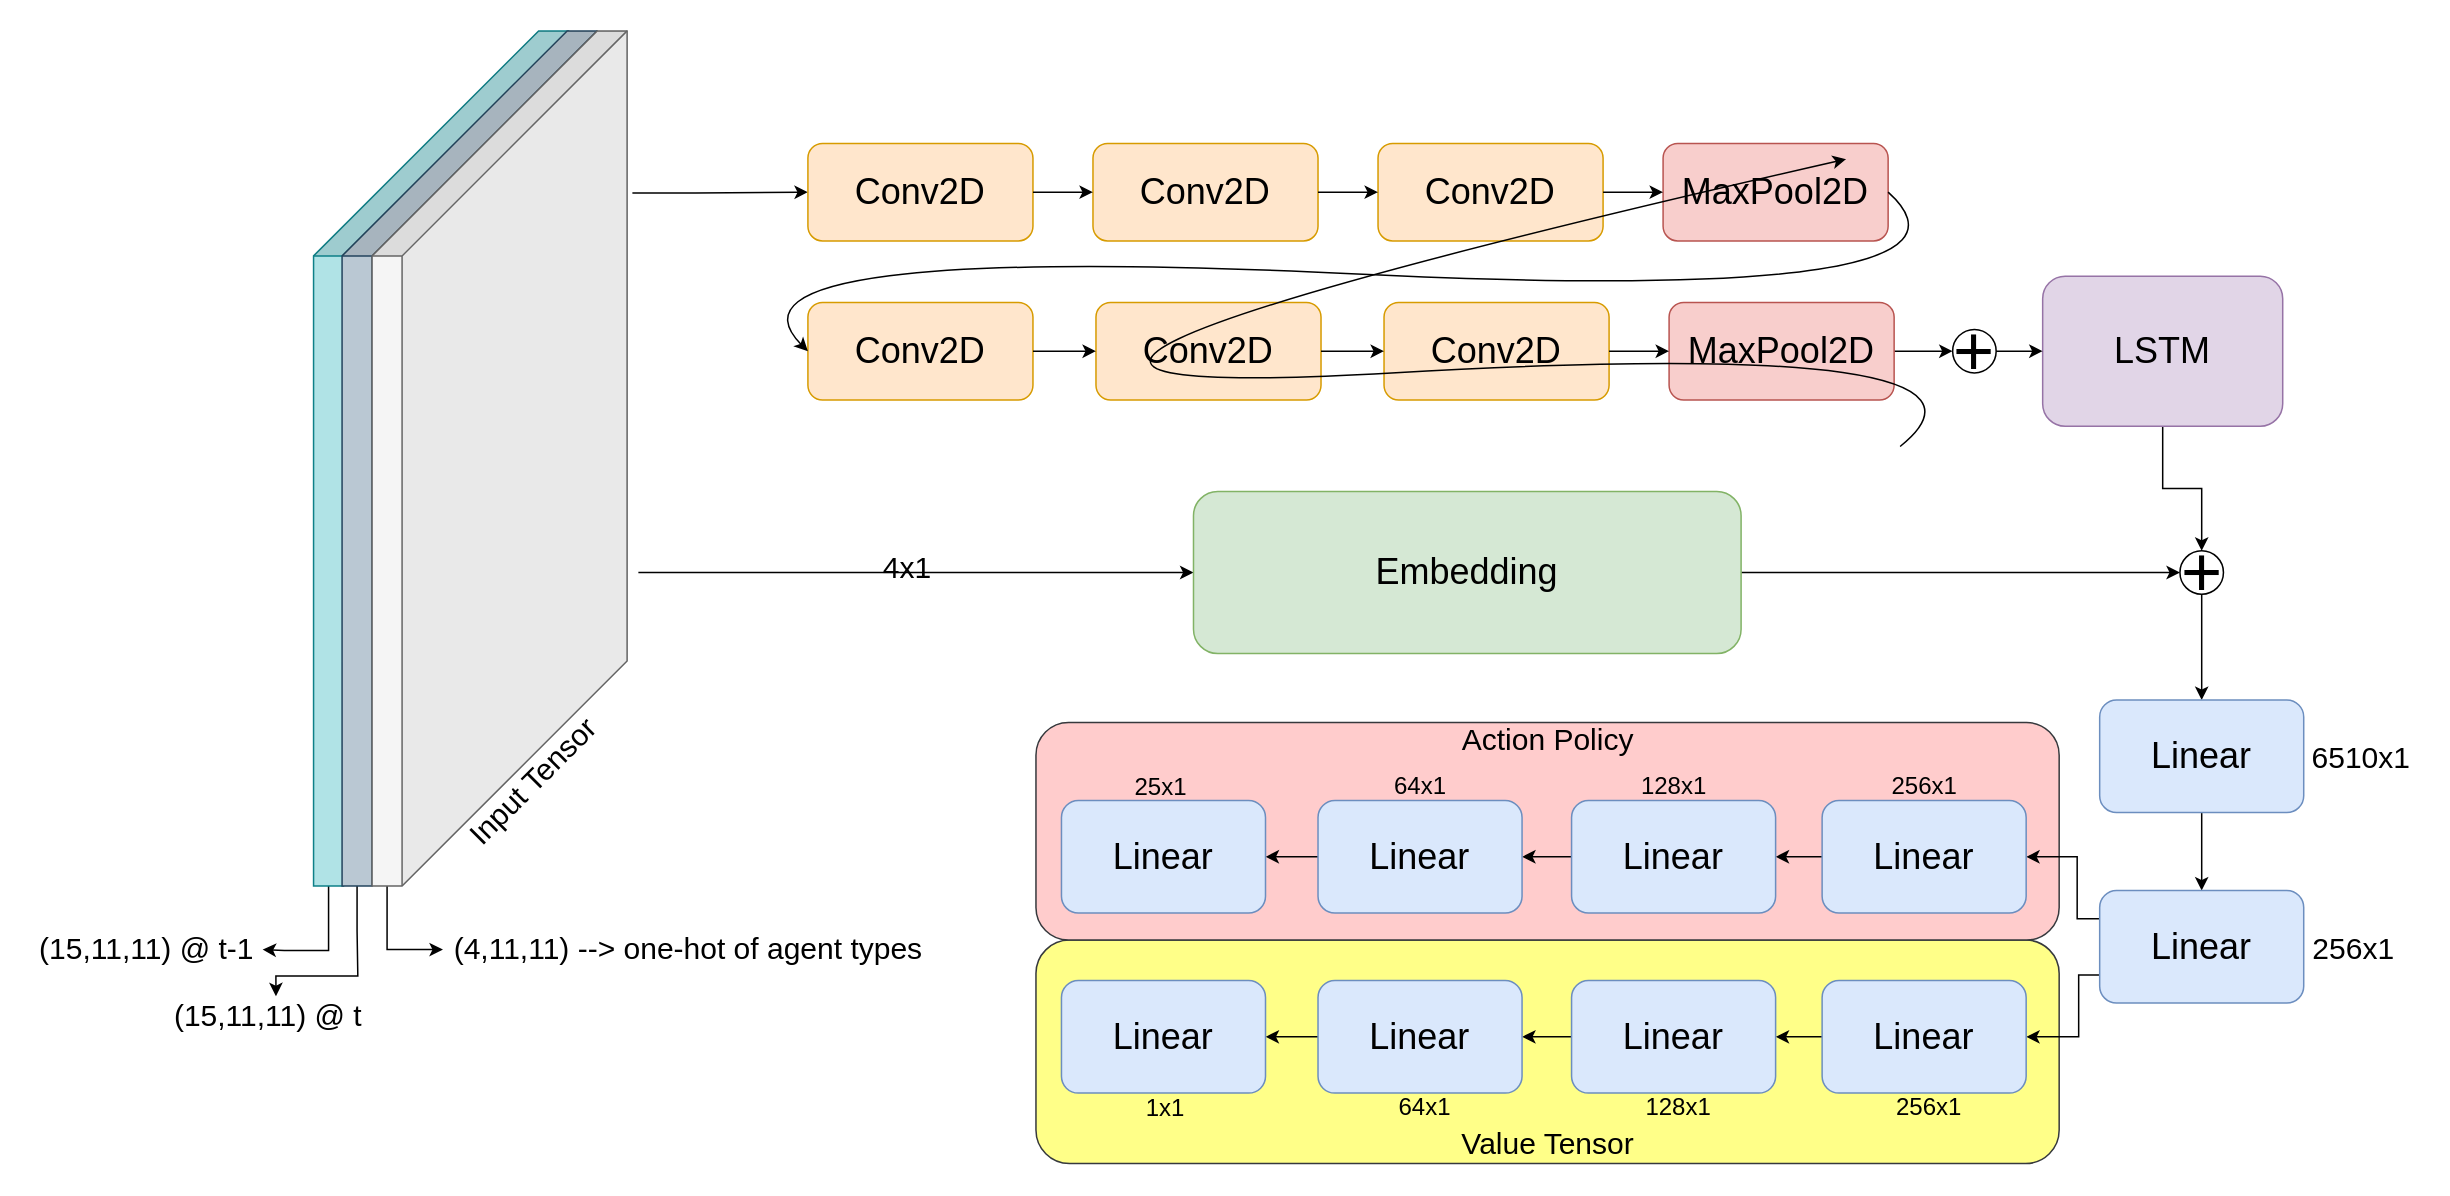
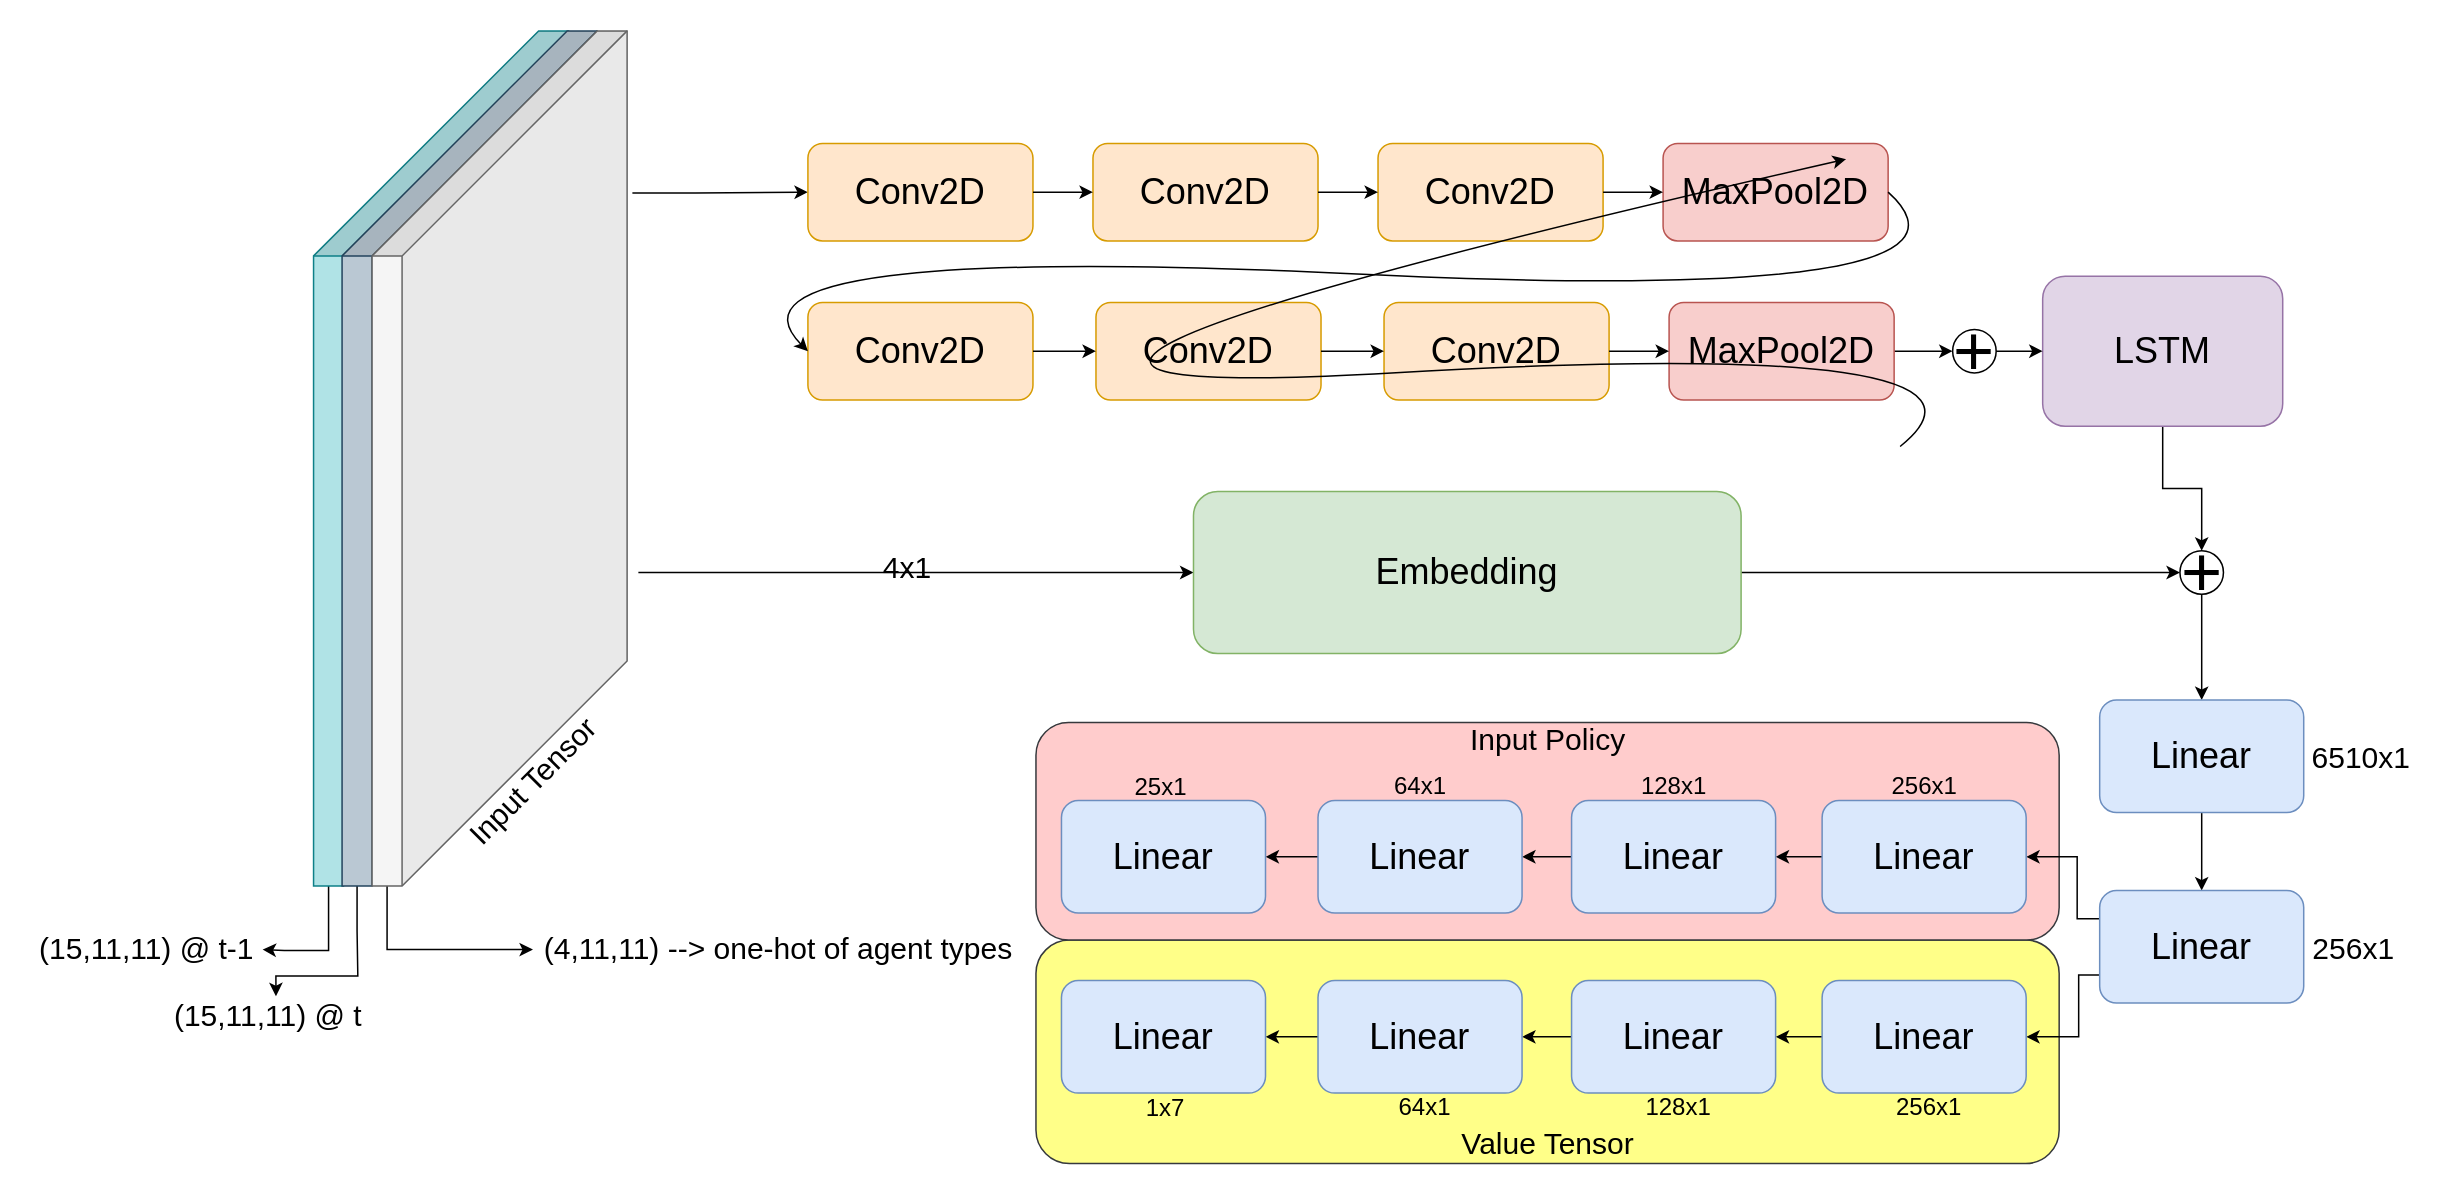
node "Action Policy": label "Action Policy" -> "Input Policy"
node "(4,11,11) --> one-hot of agent types": moved (688, 947) -> (778, 947)
node "1x1": label "1x1" -> "1x7"
